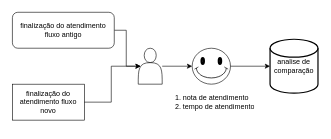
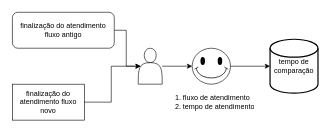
node "analise de comparação": label "analise de comparação" -> "tempo de comparação"
node "nota de atendimento tempo de atendimento": label "nota de atendimento tempo de atendimento" -> "fluxo de atendimento tempo de atendimento"
